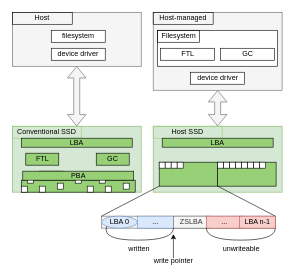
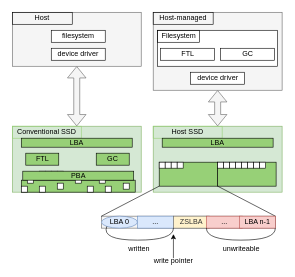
node "ZSLBA": fillcolor #f5f5f5 -> #fff2cc
